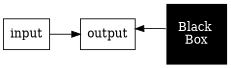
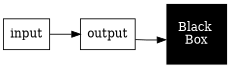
edge "Black Box" -> "output": reversed
